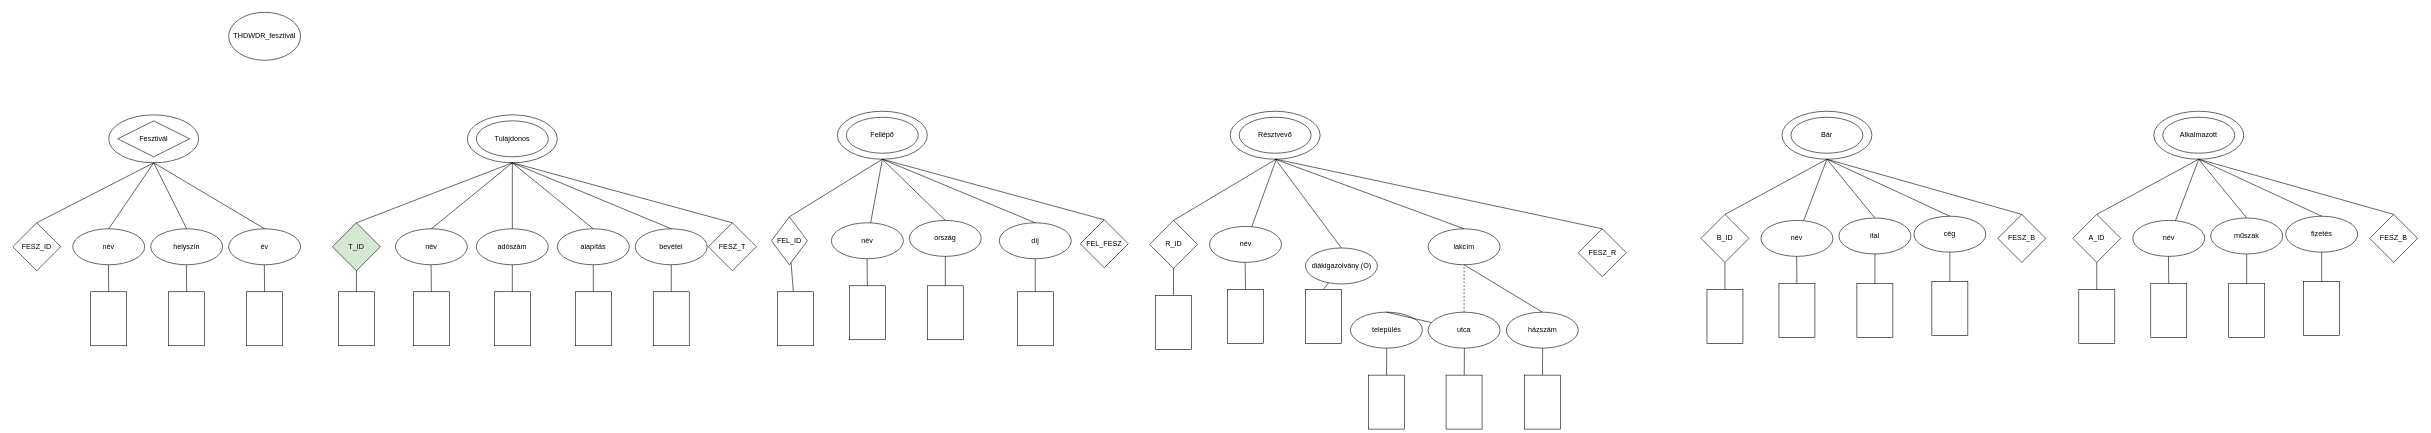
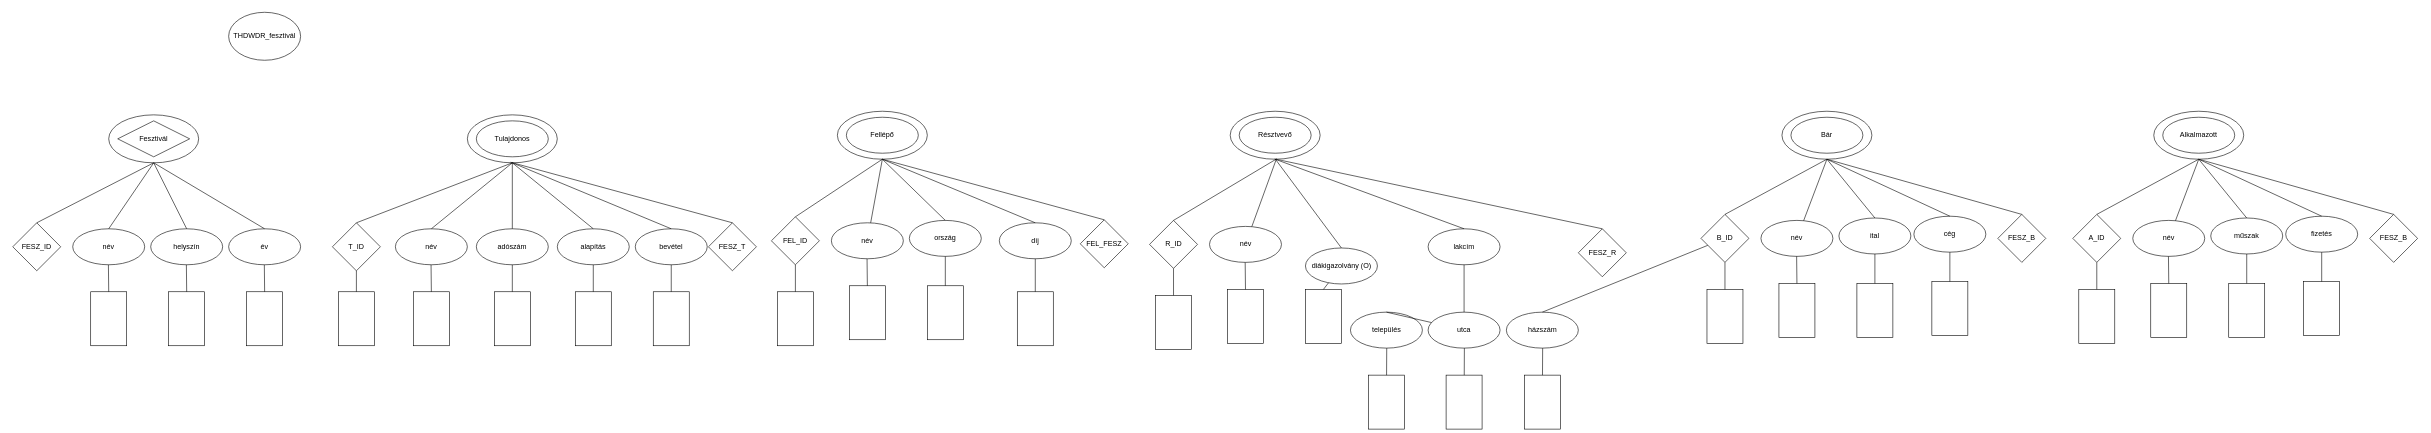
node "FEL_ID": size 36x48 -> 48x48
node "T_ID": fillcolor #d5e8d4 -> #ffffff
edge "lakcím" -- "utca": style dashed -> solid
edge "lakcím" -- "házszám": now "B_ID" -- "házszám"
